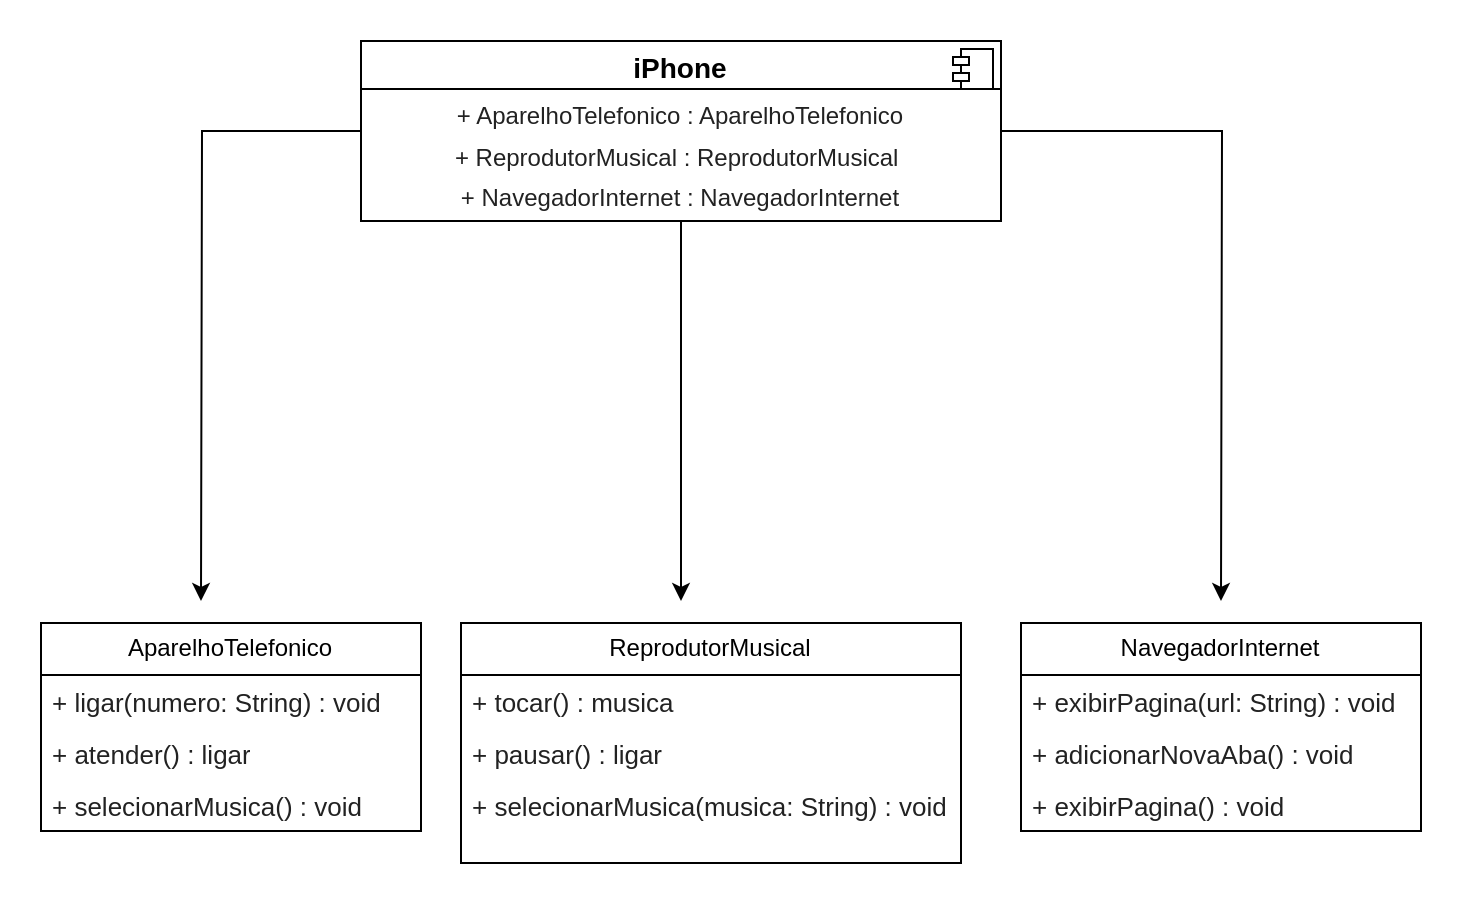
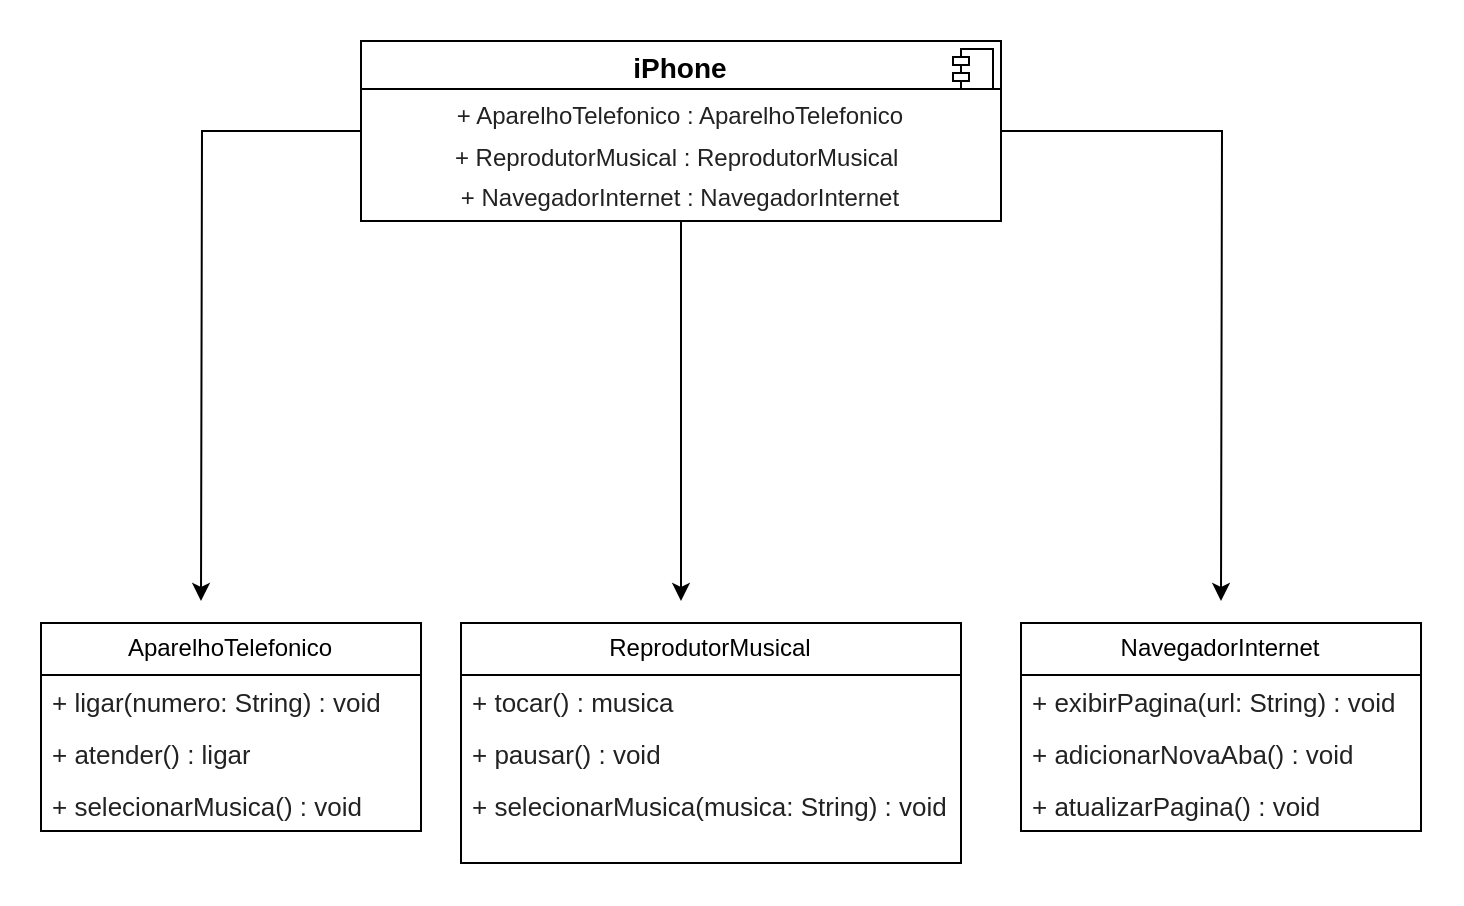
node "+ pausar() : ligar": label "+ pausar() : ligar" -> "+ pausar() : void"
node "+ exibirPagina() : void": label "+ exibirPagina() : void" -> "+ atualizarPagina() : void"
